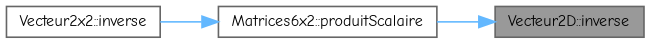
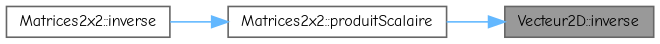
node "Vecteur2x2::inverse": label "Vecteur2x2::inverse" -> "Matrices2x2::inverse"
node "Matrices6x2::produitScalaire": label "Matrices6x2::produitScalaire" -> "Matrices2x2::produitScalaire"
